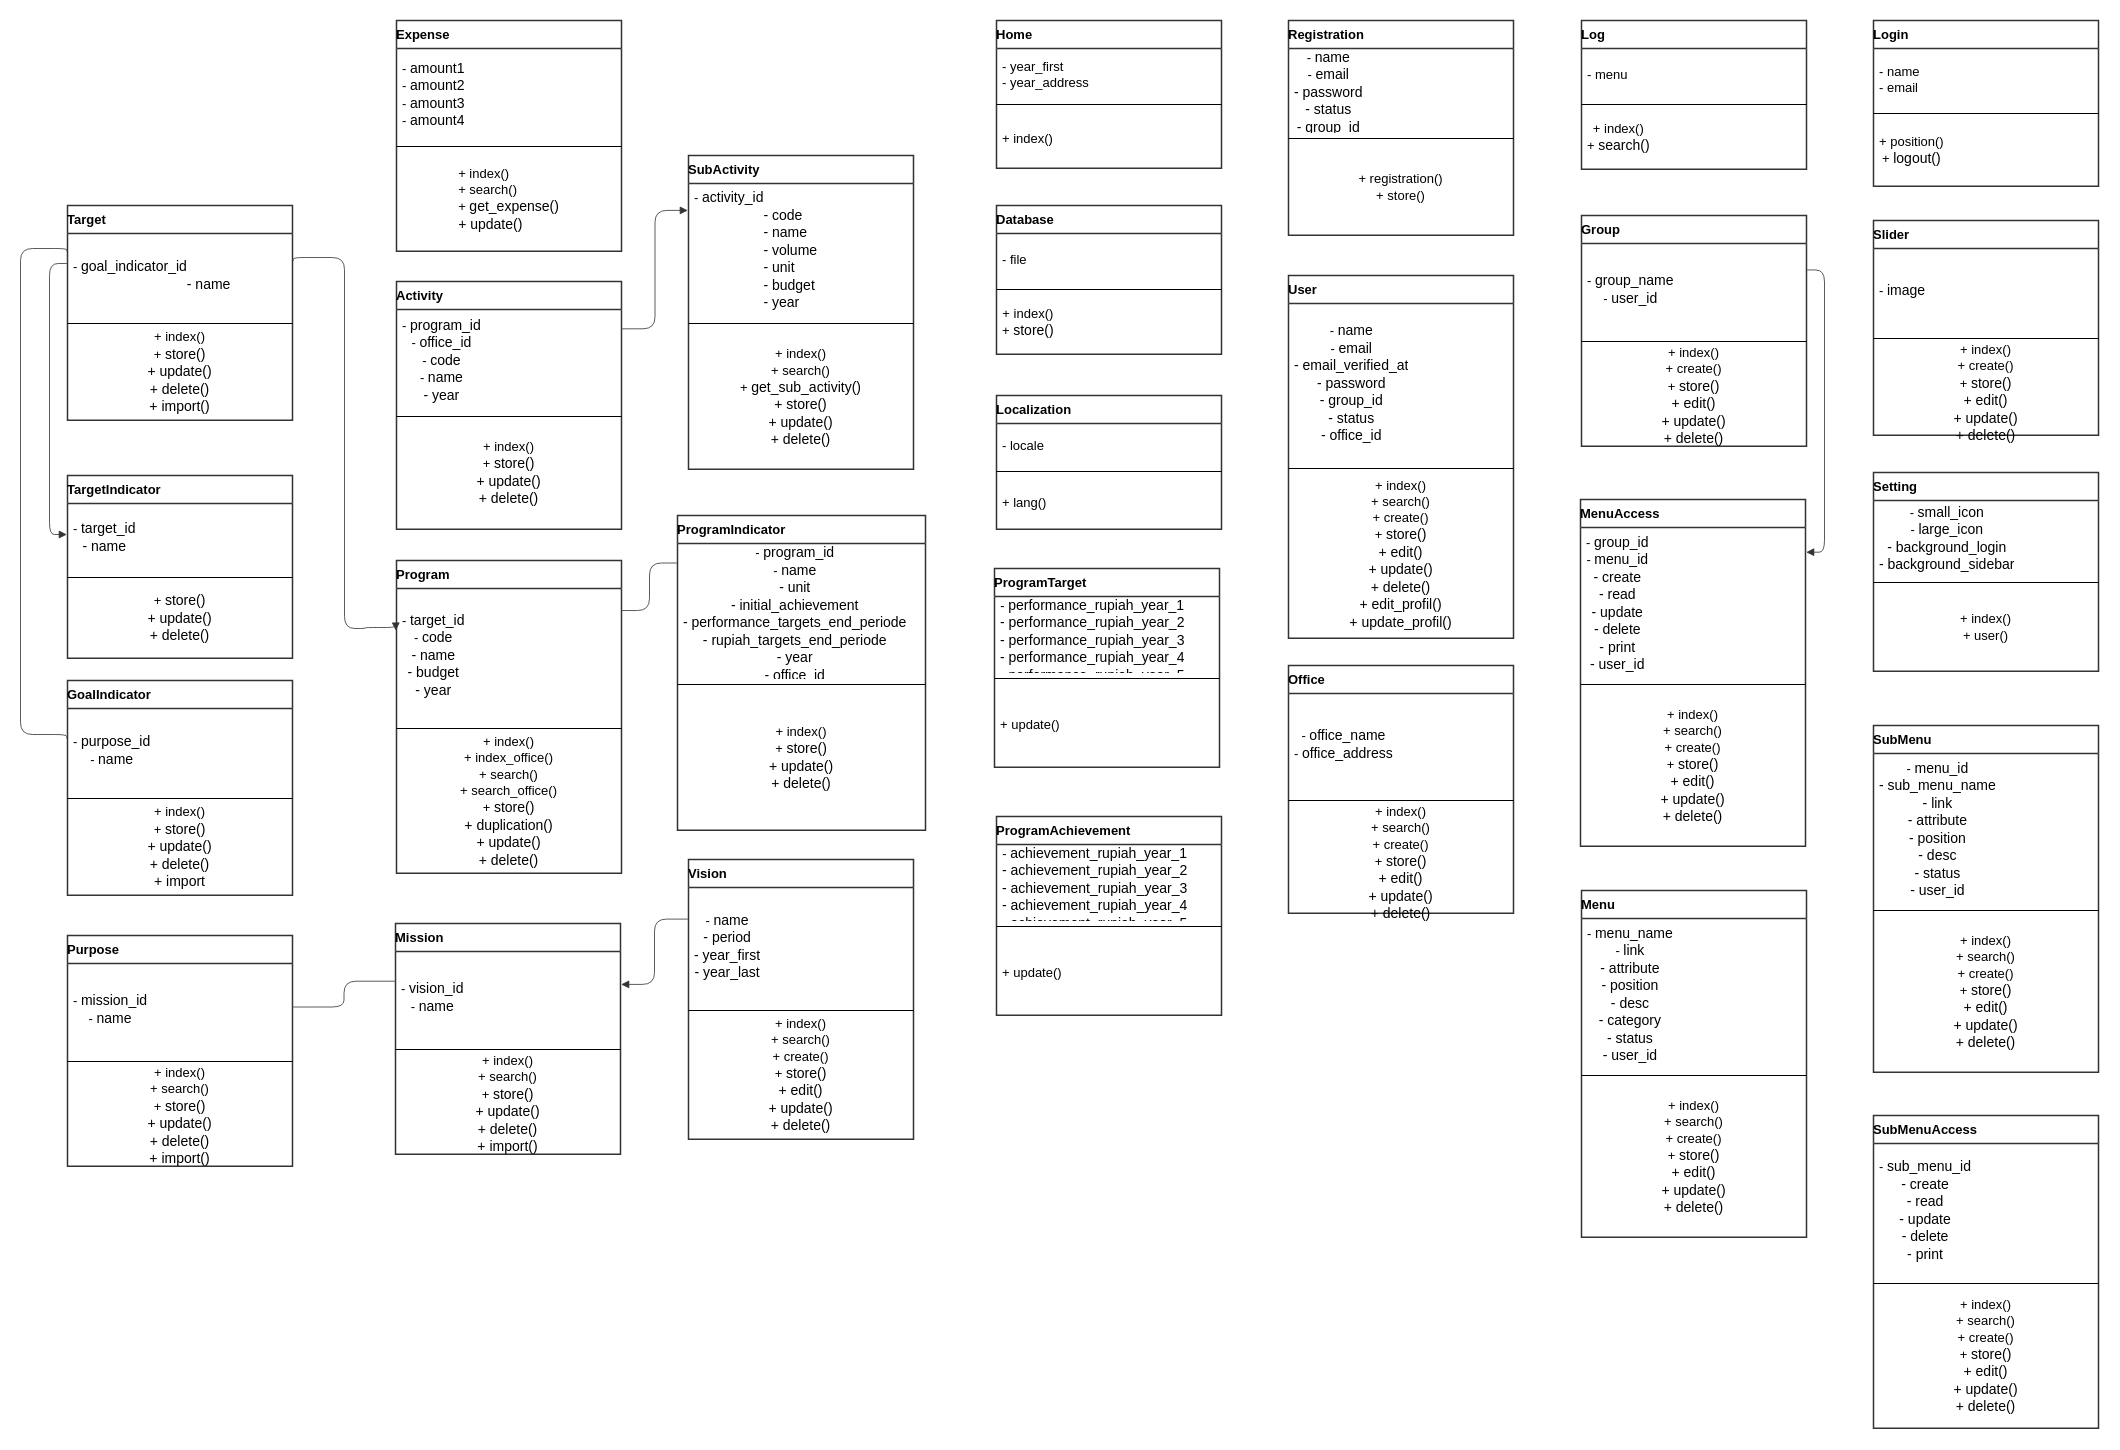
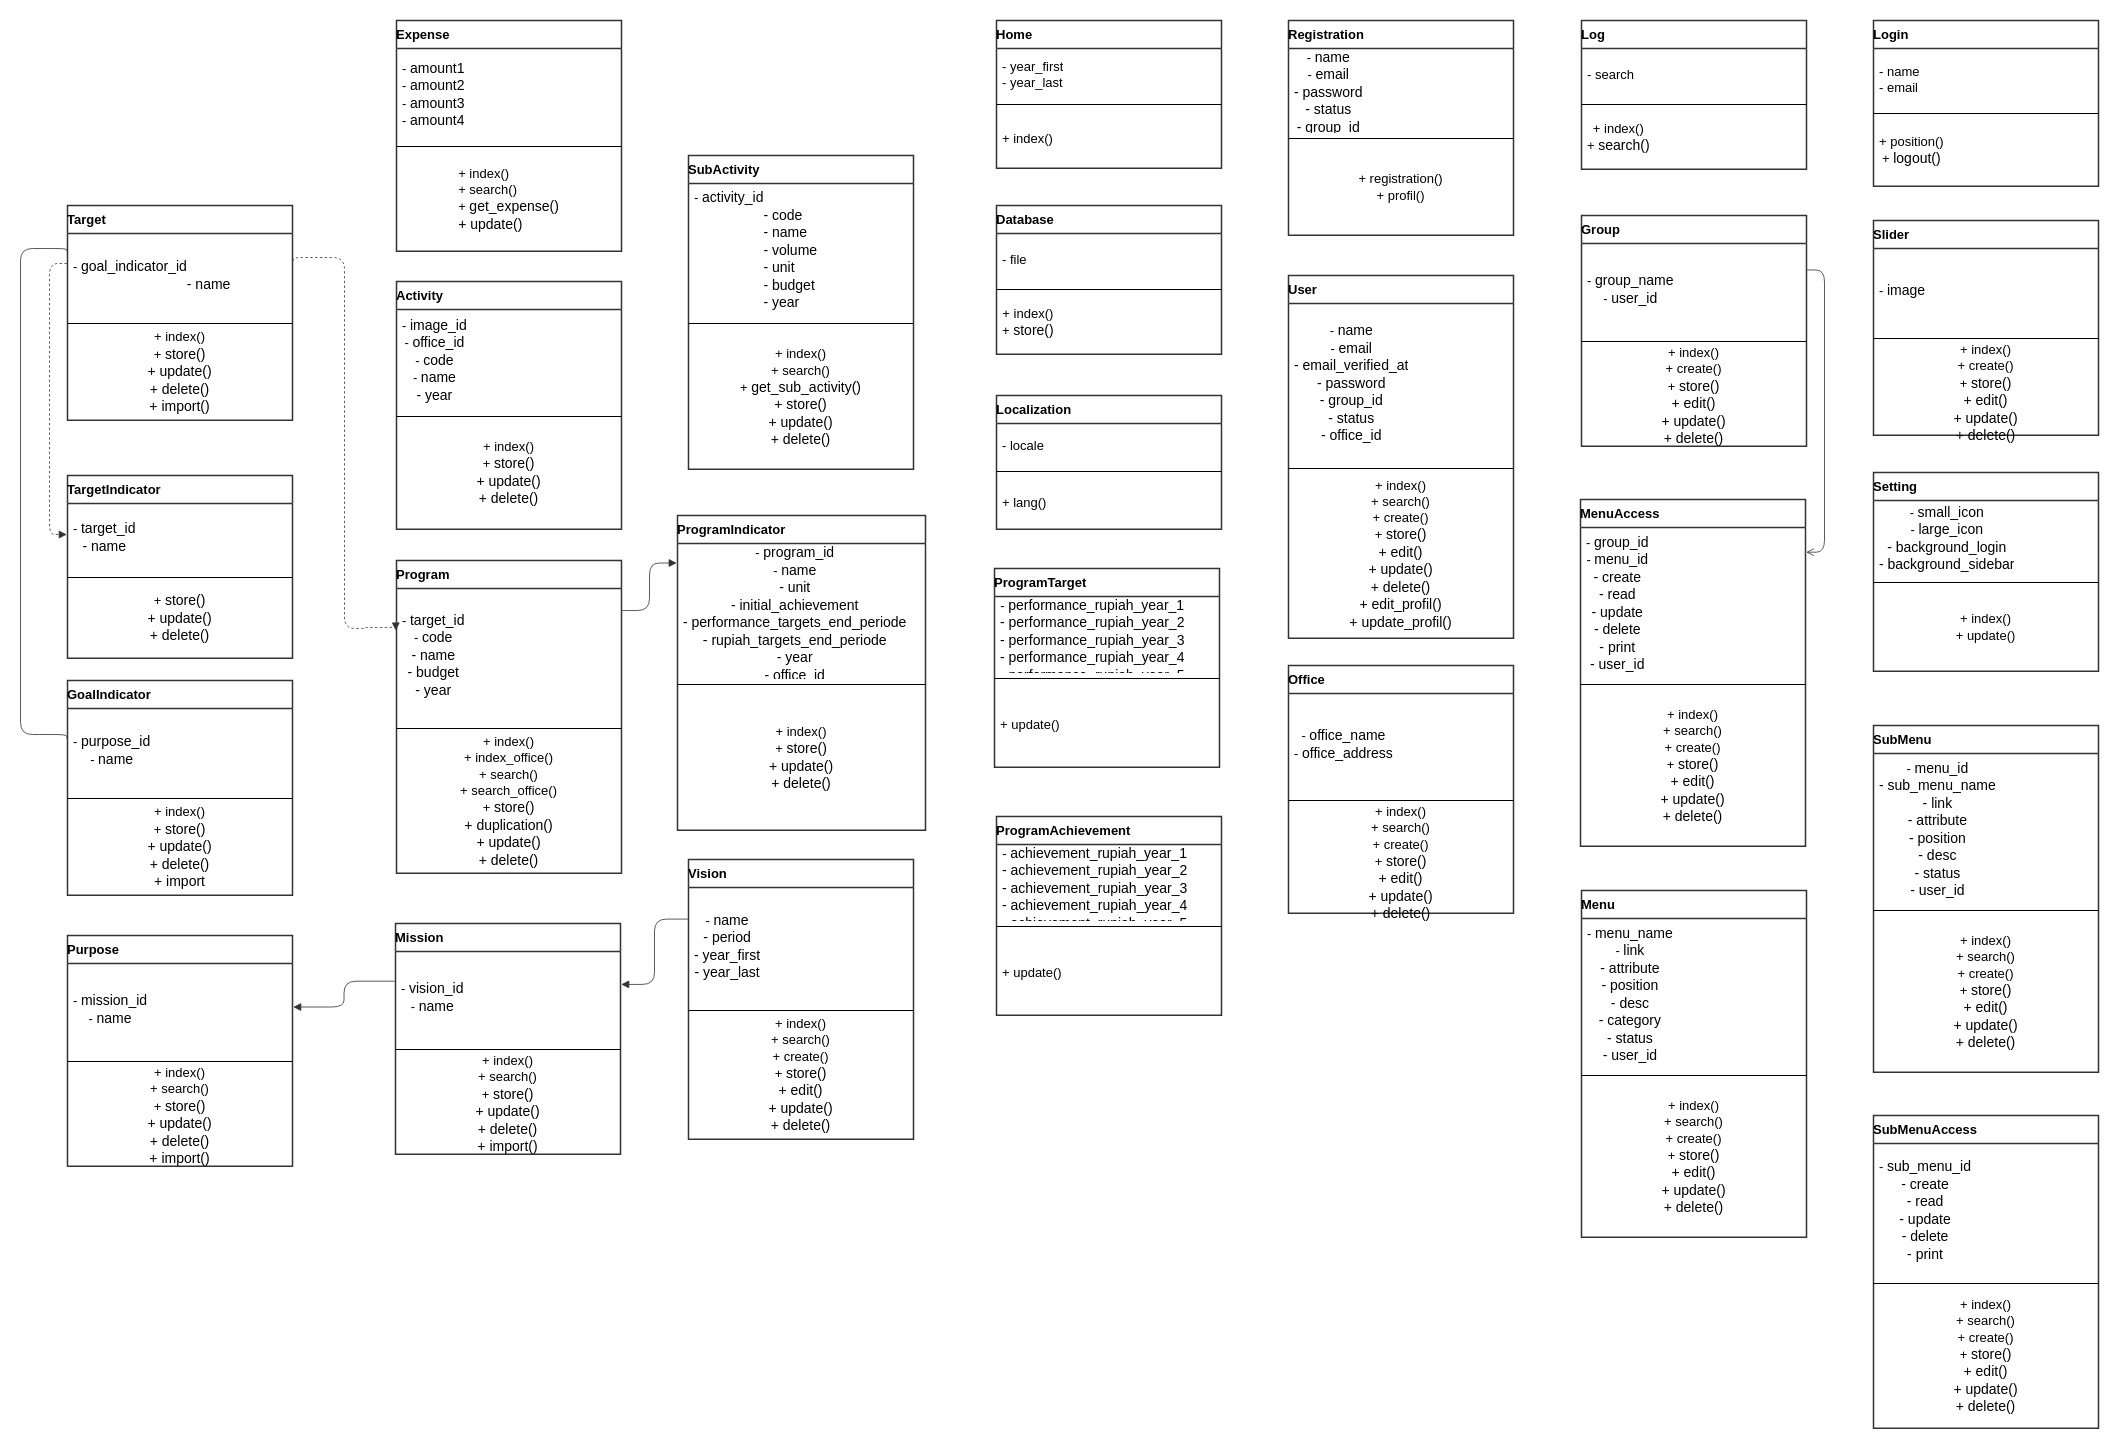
node "- year_first - year_address": label "- year_first - year_address" -> "- year_first - year_last"
node "- menu": label "- menu" -> "- search"
node "+ registration() + store()": label "+ registration() + store()" -> "+ registration() + profil()"
edge "Activity" -> "SubActivity": removed
node "- program_id - office_id - code - name - year": label "- program_id - office_id - code - name - year" -> "- image_id - office_id - code - name - year"
edge "Target" -> "TargetIndicator": style solid -> dashed
edge "Target" -> "Program": style solid -> dashed
edge "Group" -> "MenuAccess": arrowhead block -> open
edge "ProgramIndicator" -- "Program": arrowhead none -> block
node "+ index() + user()": label "+ index() + user()" -> "+ index() + update()"
edge "Mission" -- "Purpose": arrowhead none -> block
